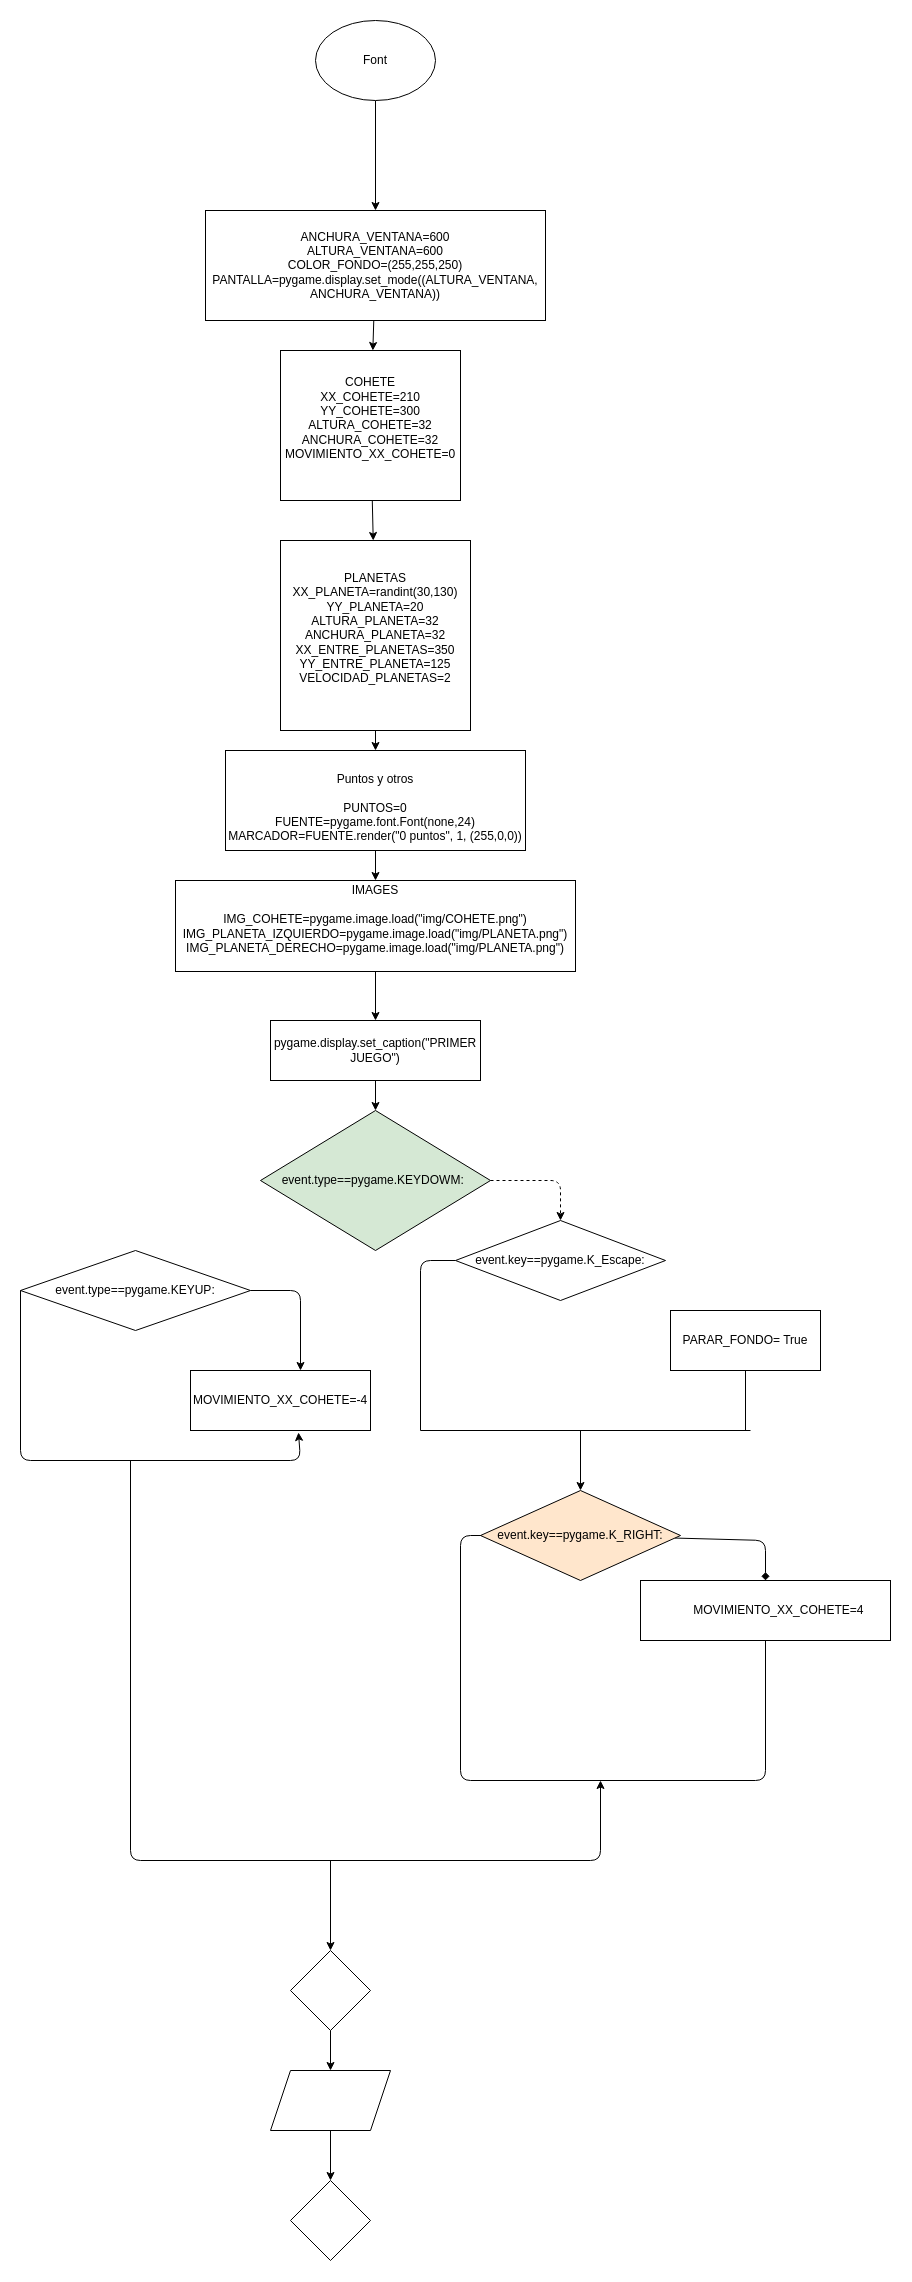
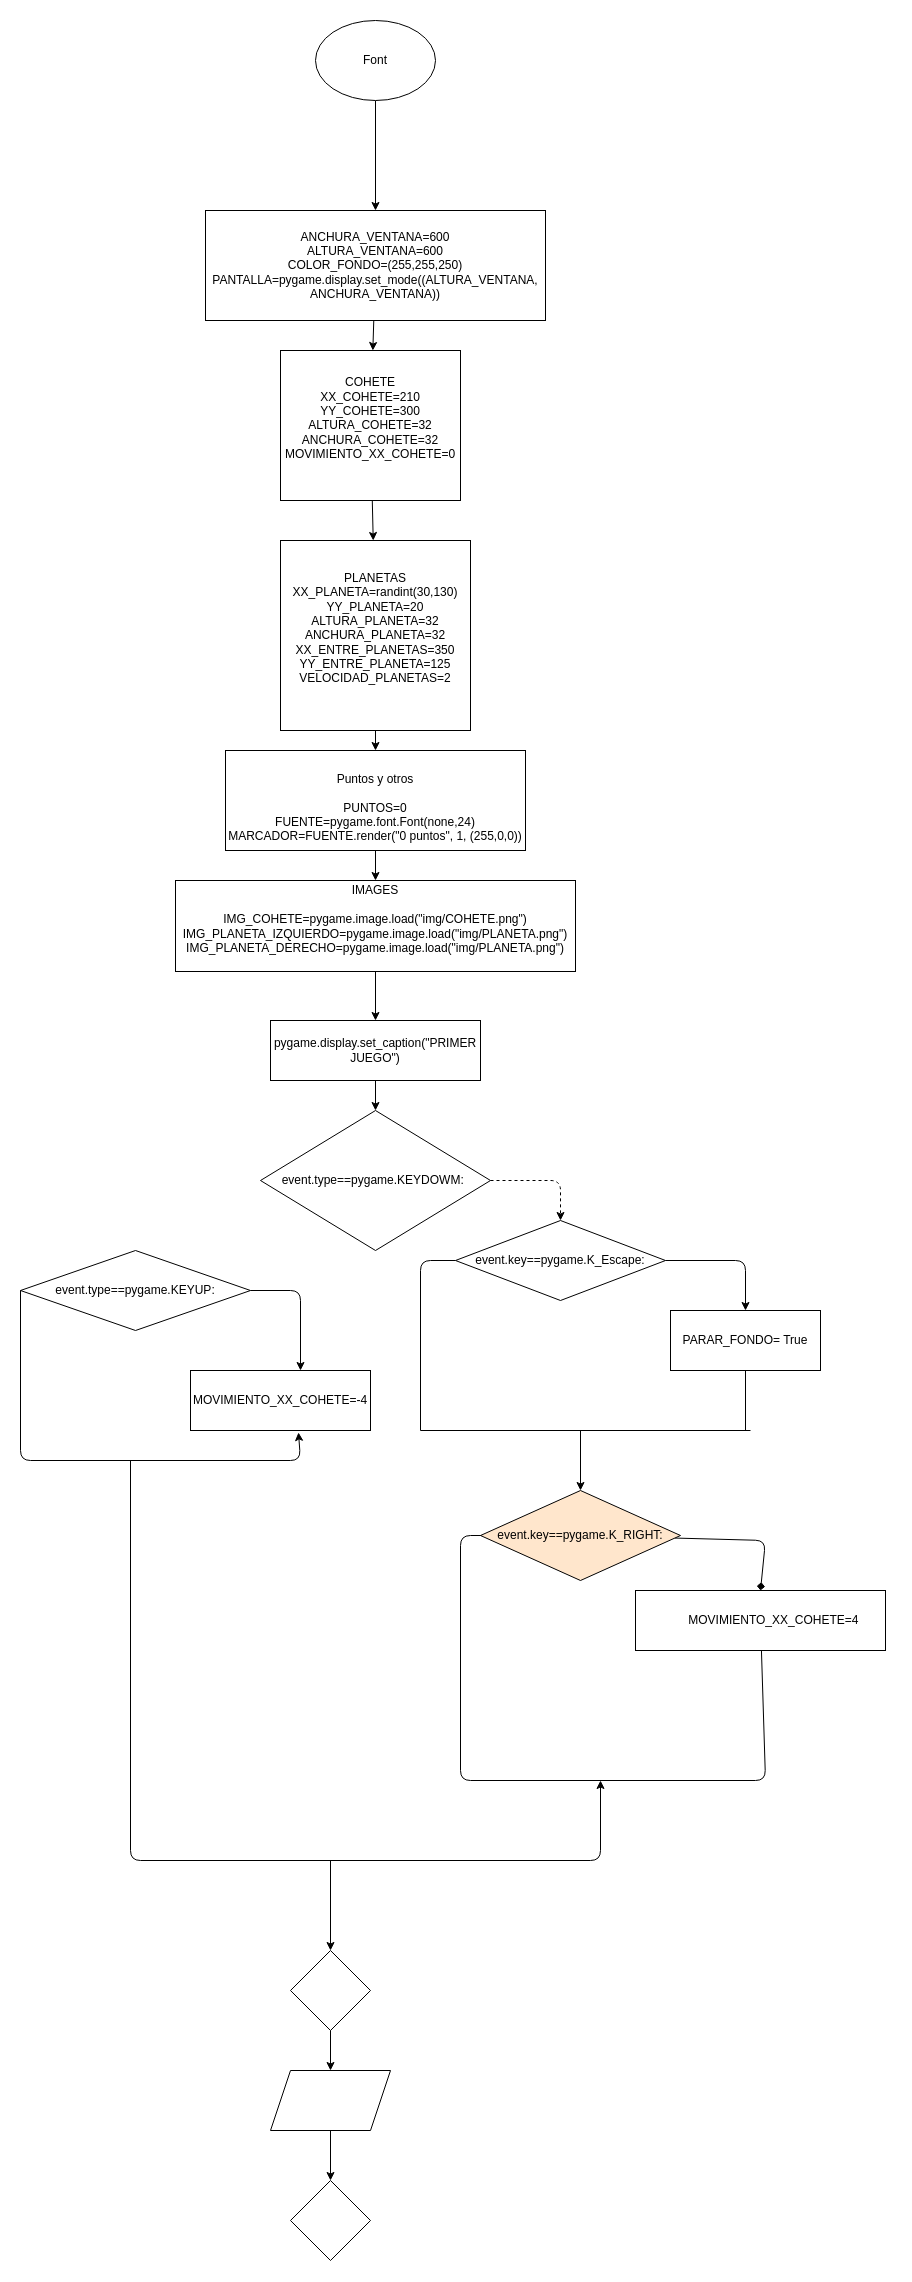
node "event.type==pygame.KEYDOWM:": fillcolor #d5e8d4 -> #ffffff
edge "event.key==pygame.K_Escape:" -> "PARAR_FONDO= True": added
node "MOVIMIENTO_XX_COHETE=4": moved (766, 1611) -> (761, 1621)
